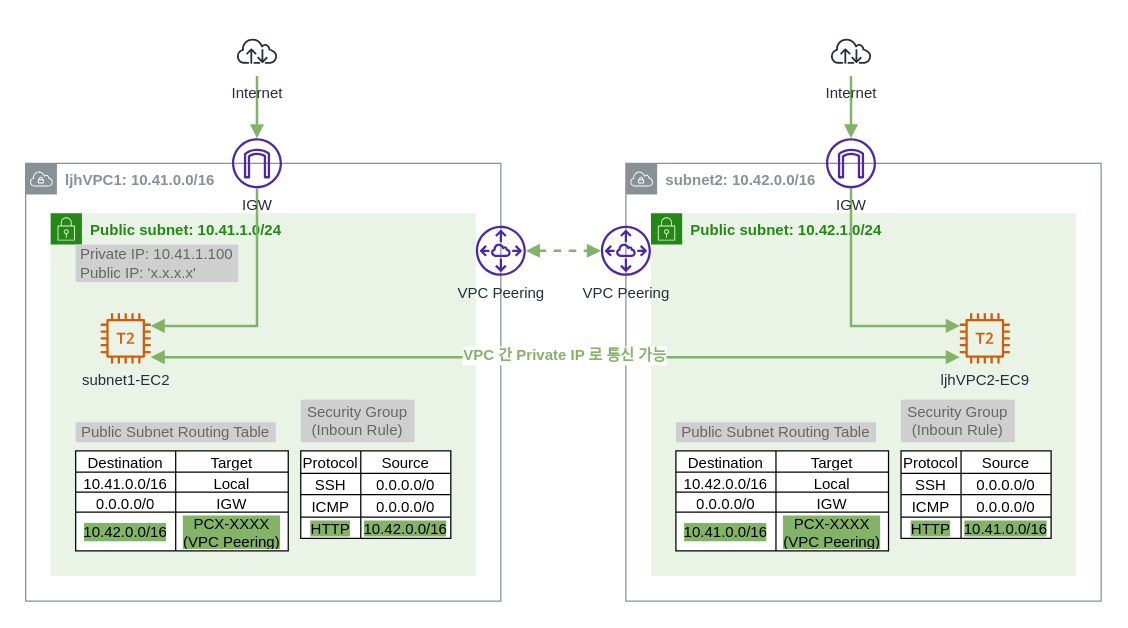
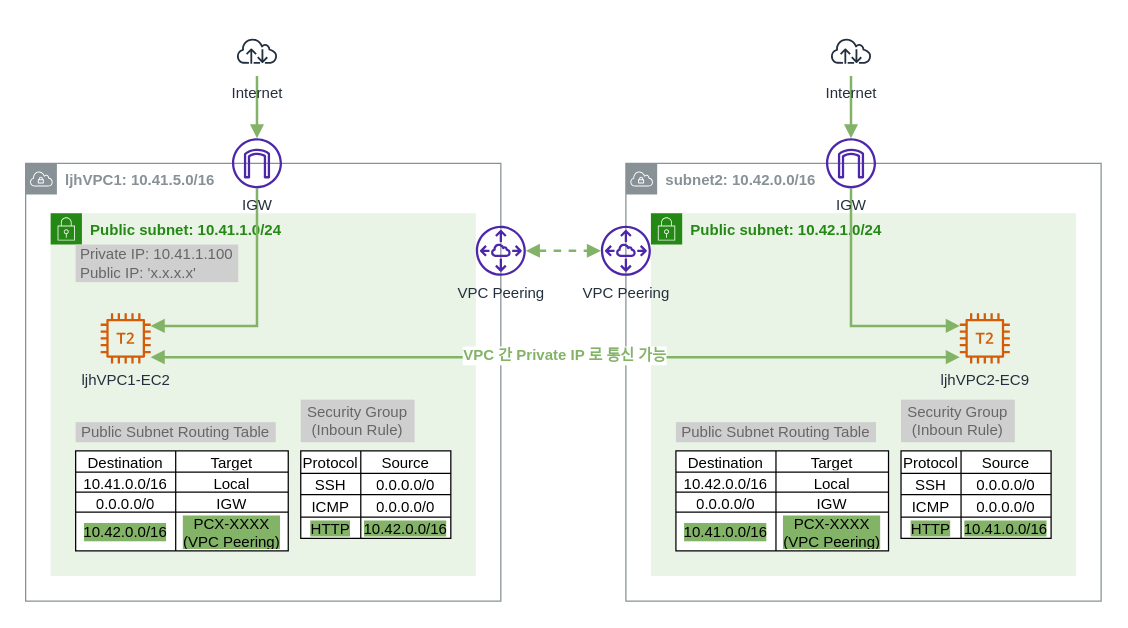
node "ljhVPC1: 10.41.0.0/16": label "ljhVPC1: 10.41.0.0/16" -> "ljhVPC1: 10.41.5.0/16"
node "subnet1-EC2": label "subnet1-EC2" -> "ljhVPC1-EC2"
